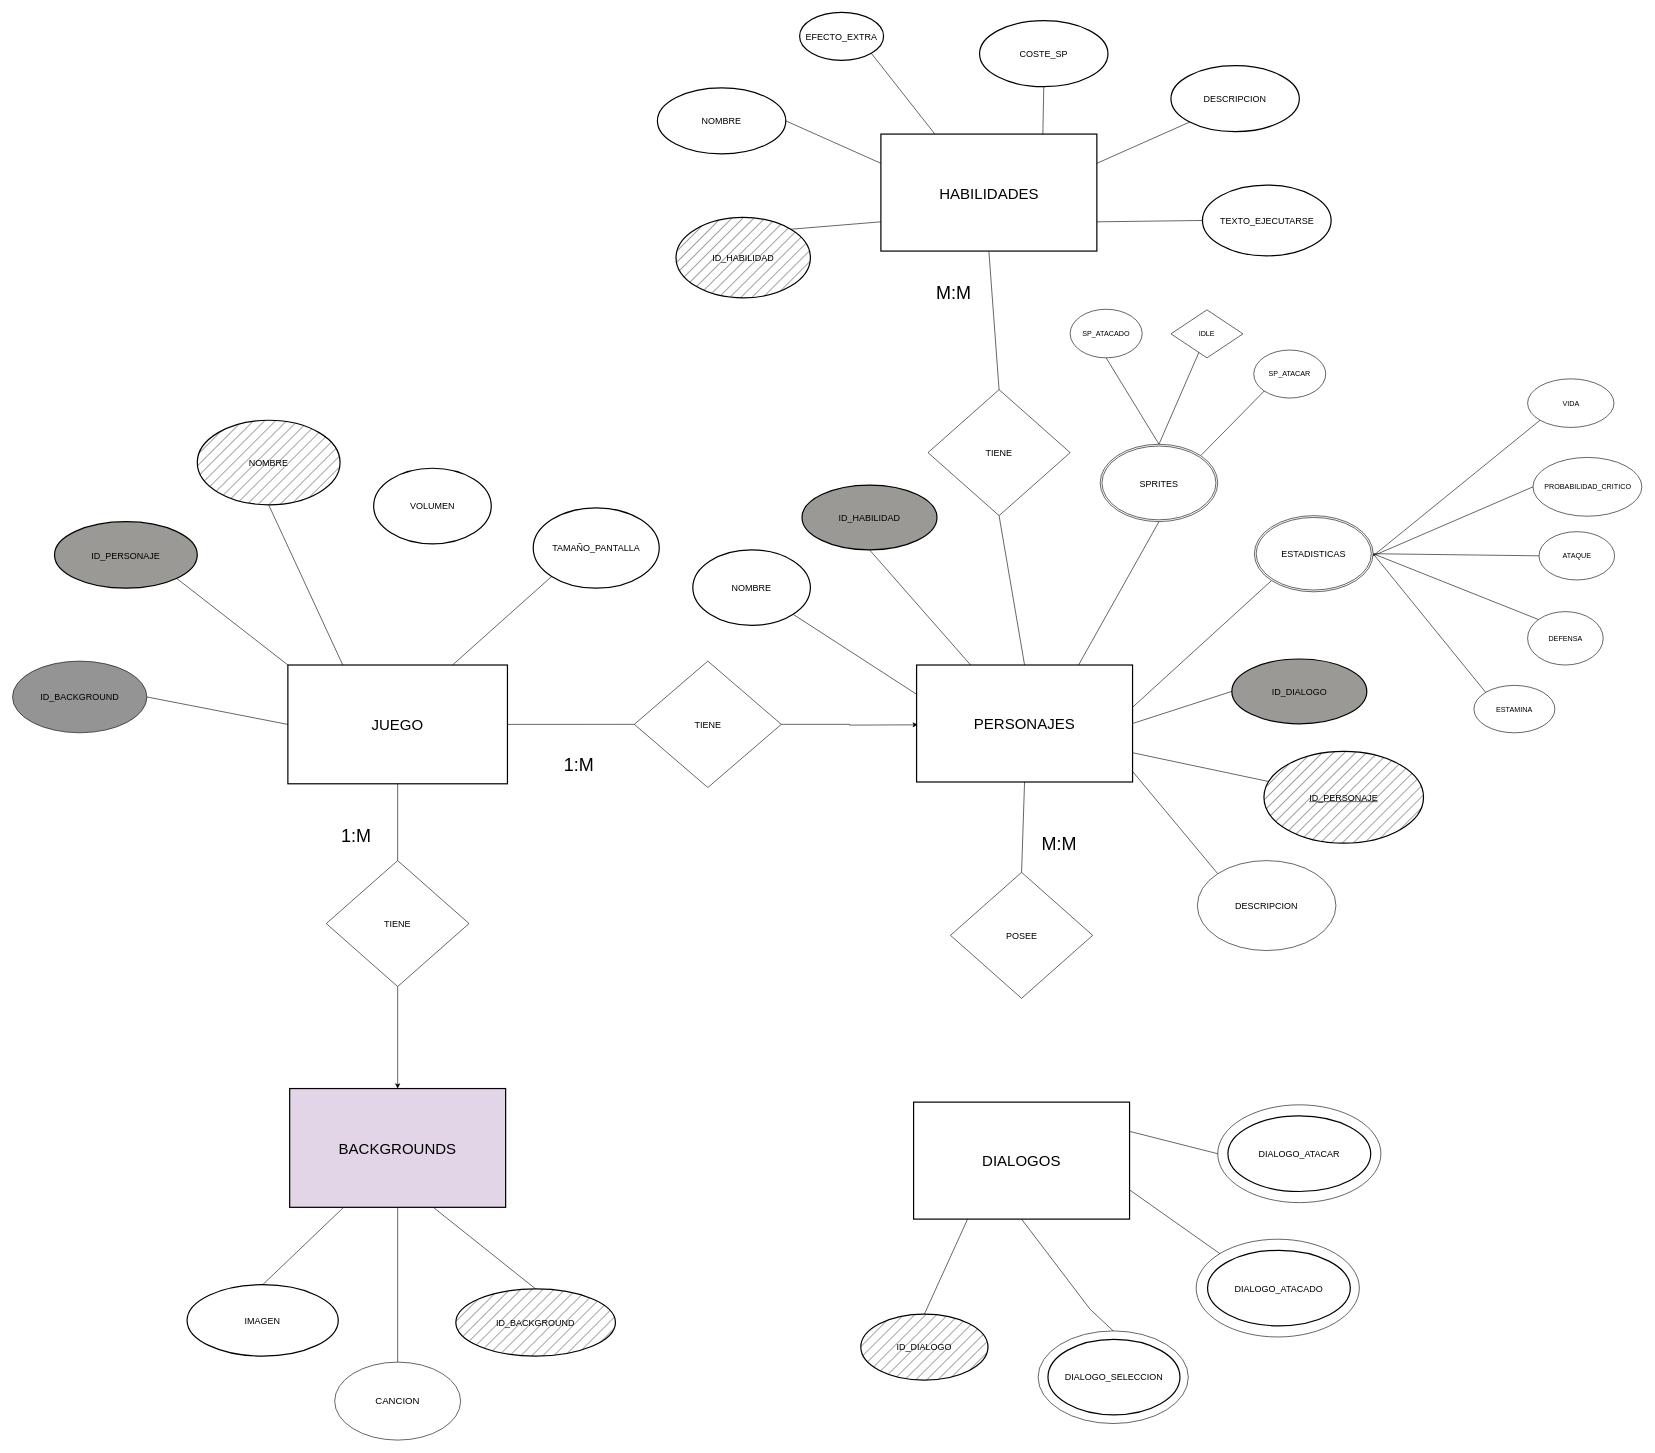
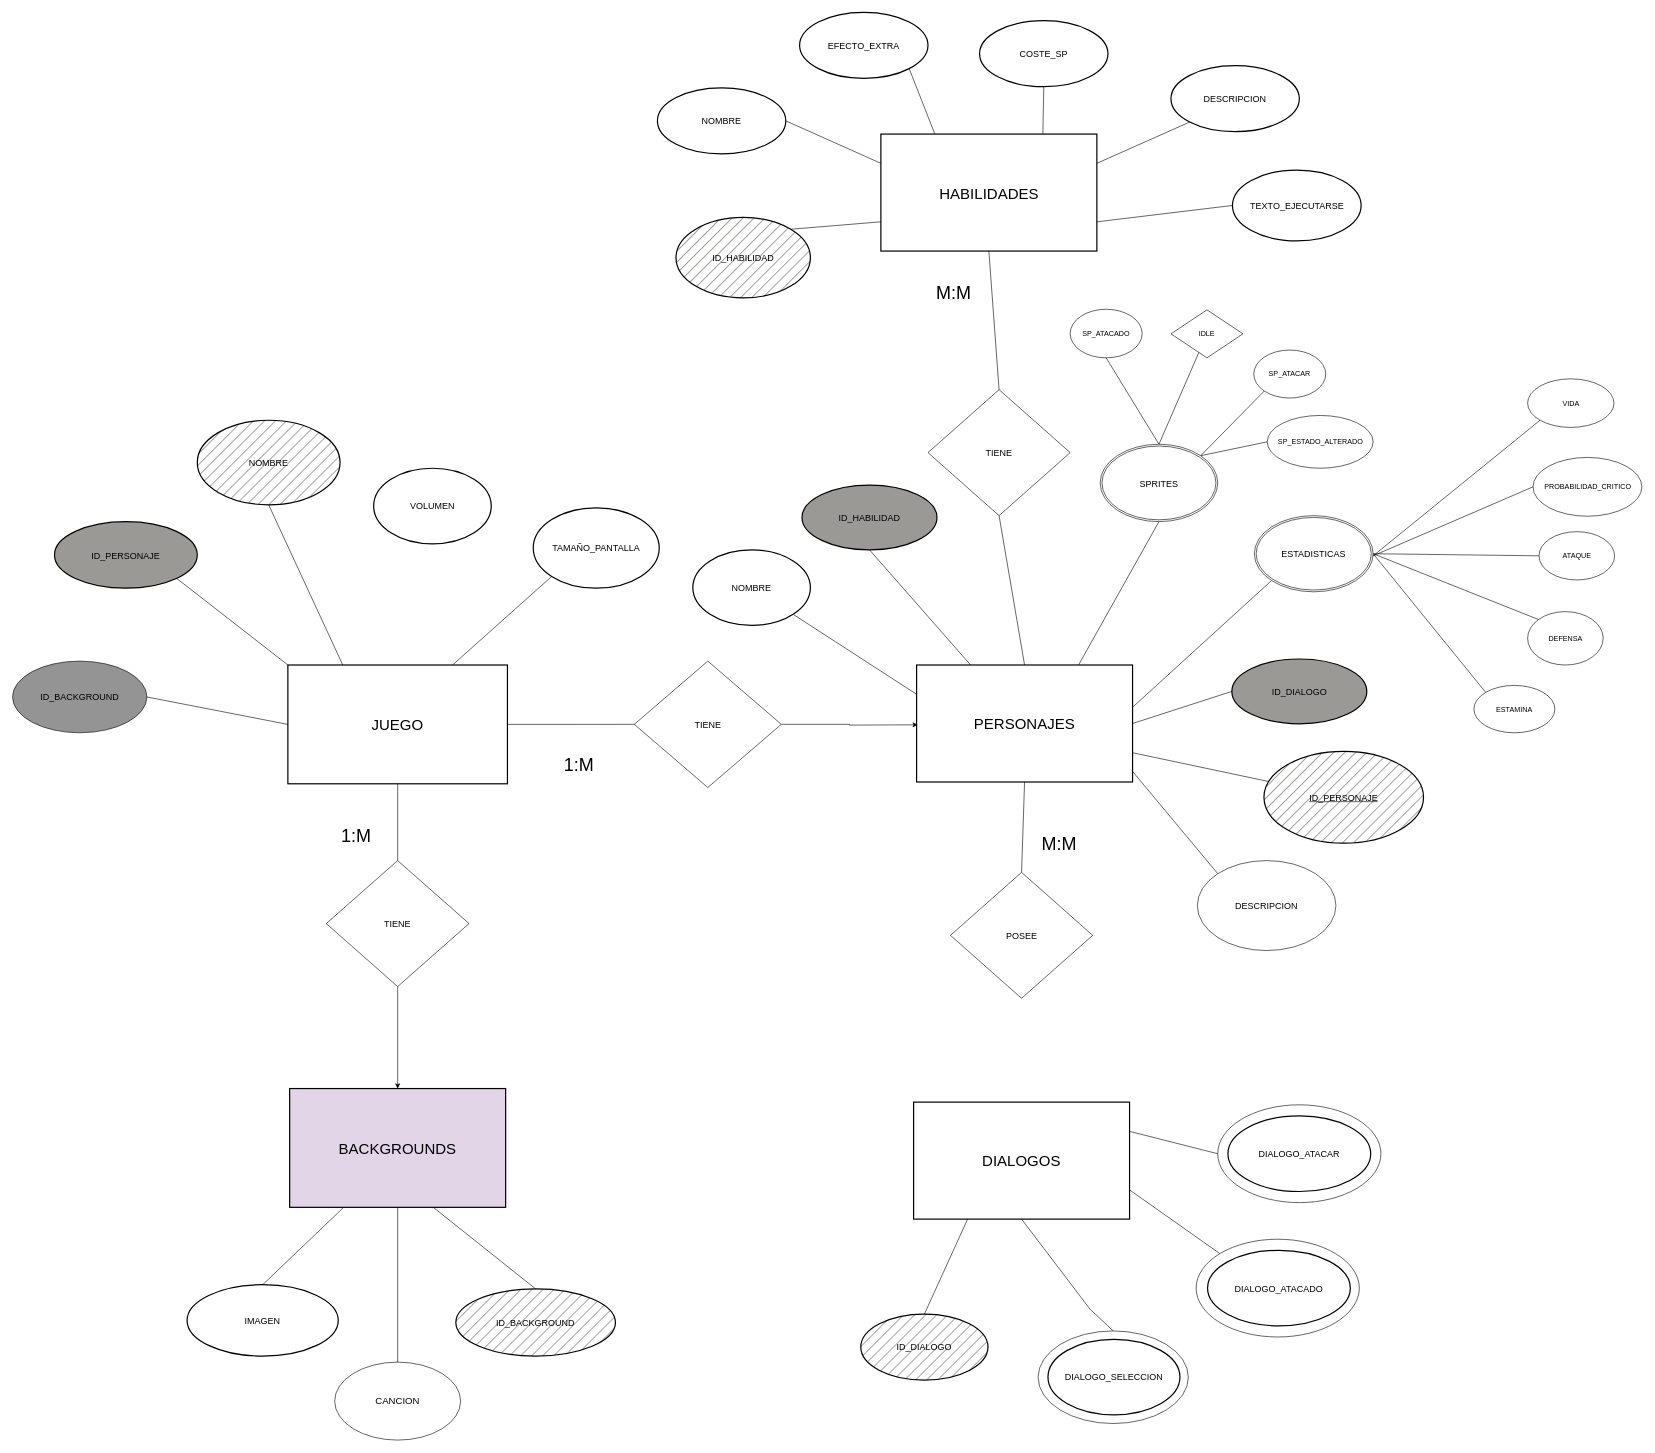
node "EFECTO_EXTRA": size 84x48 -> 128x66
node "TEXTO_EJECUTARSE": moved (1267, 221) -> (1297, 206)
node "SP_ESTADO_ALTERADO": added
edge "SP_ESTADO_ALTERADO" -- "SPRITES": added
